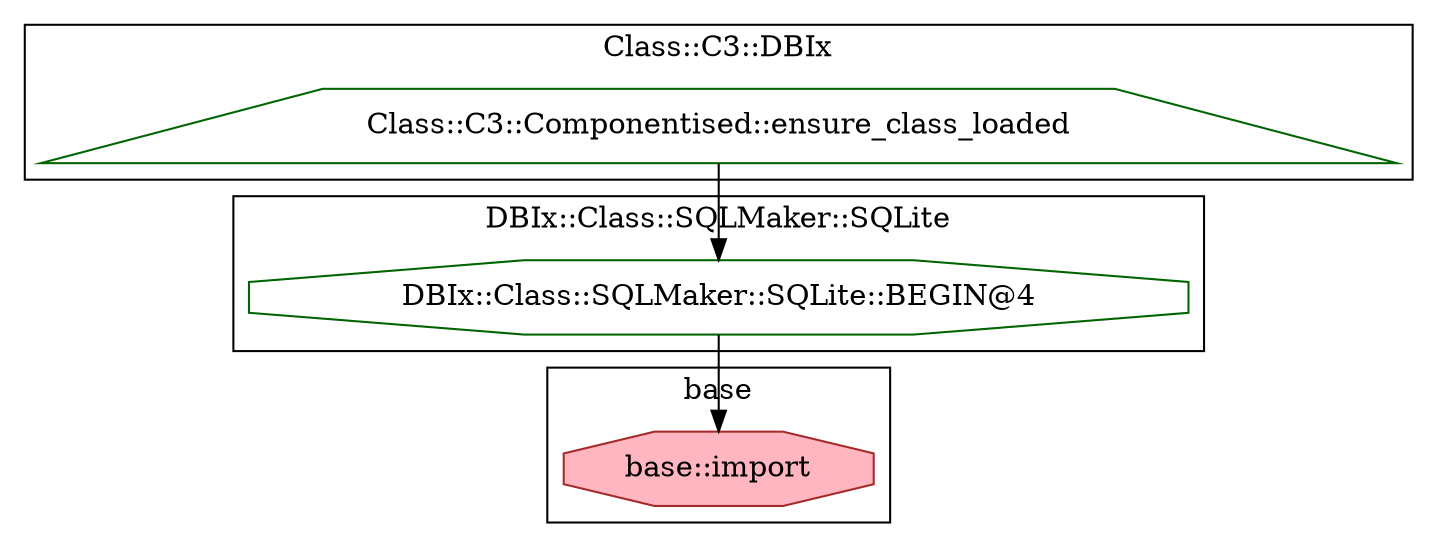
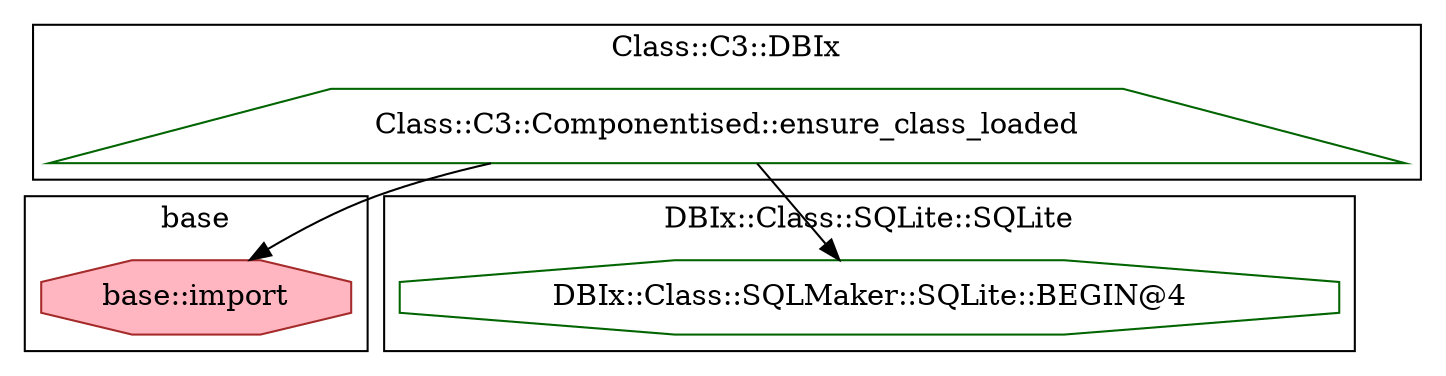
cluster "DBIx::Class::SQLMaker::SQLite": label "DBIx::Class::SQLMaker::SQLite" -> "DBIx::Class::SQLite::SQLite"
edge "DBIx::Class::SQLMaker::SQLite::BEGIN@4" -> "base::import": now "Class::C3::Componentised::ensure_class_loaded" -> "base::import"
